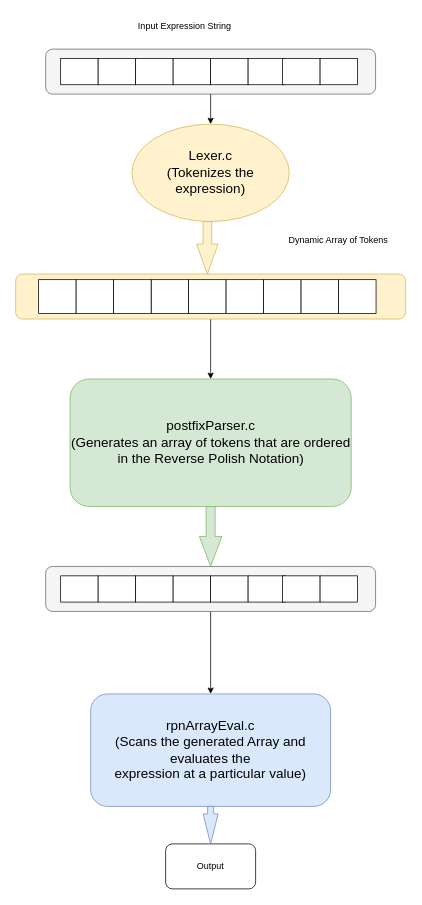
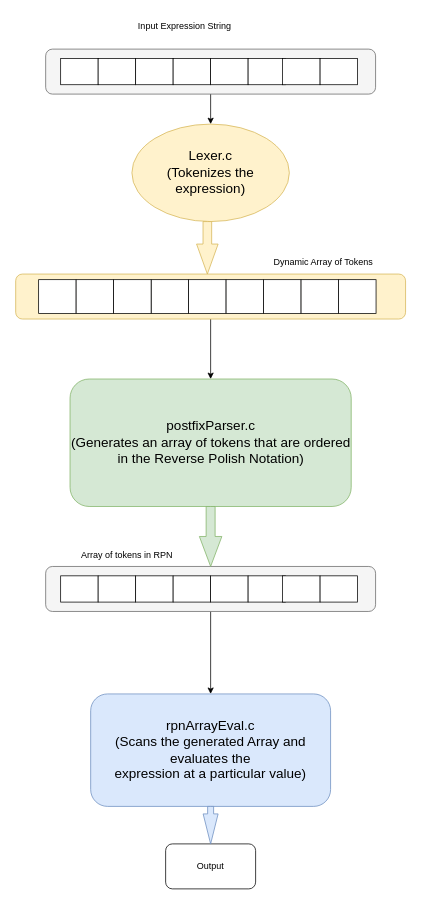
node "Dynamic Array of Tokens": moved (338, 240) -> (323, 263)
node "Array of tokens in RPN": added
